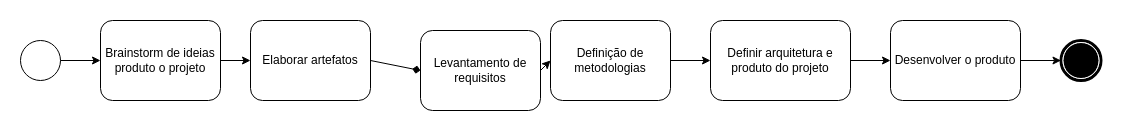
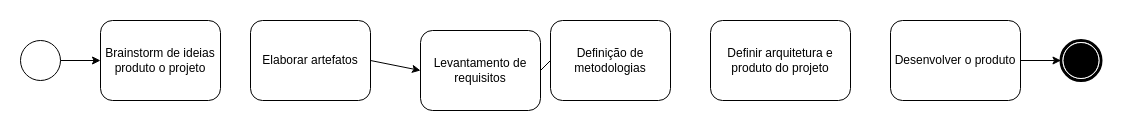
edge "Brainstorm de ideias produto o projeto" -> "Elaborar artefatos": removed
edge "Definição de metodologias" -> "Definir arquitetura e produto do projeto": removed
edge "Definir arquitetura e produto do projeto" -> "Desenvolver o produto": removed
edge "Levantamento de requisitos" -> "Definição de metodologias": arrowhead classic -> none
edge "Elaborar artefatos" -> "Levantamento de requisitos": arrowhead diamond -> classic
